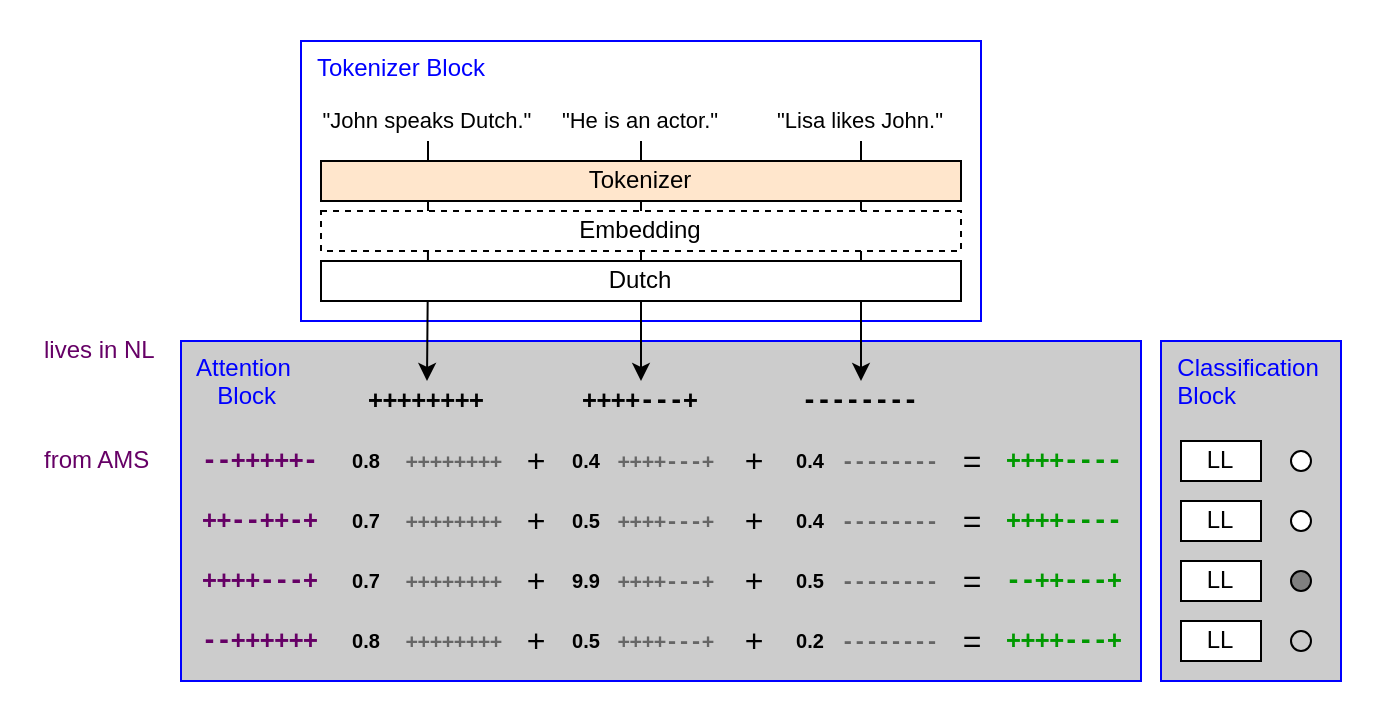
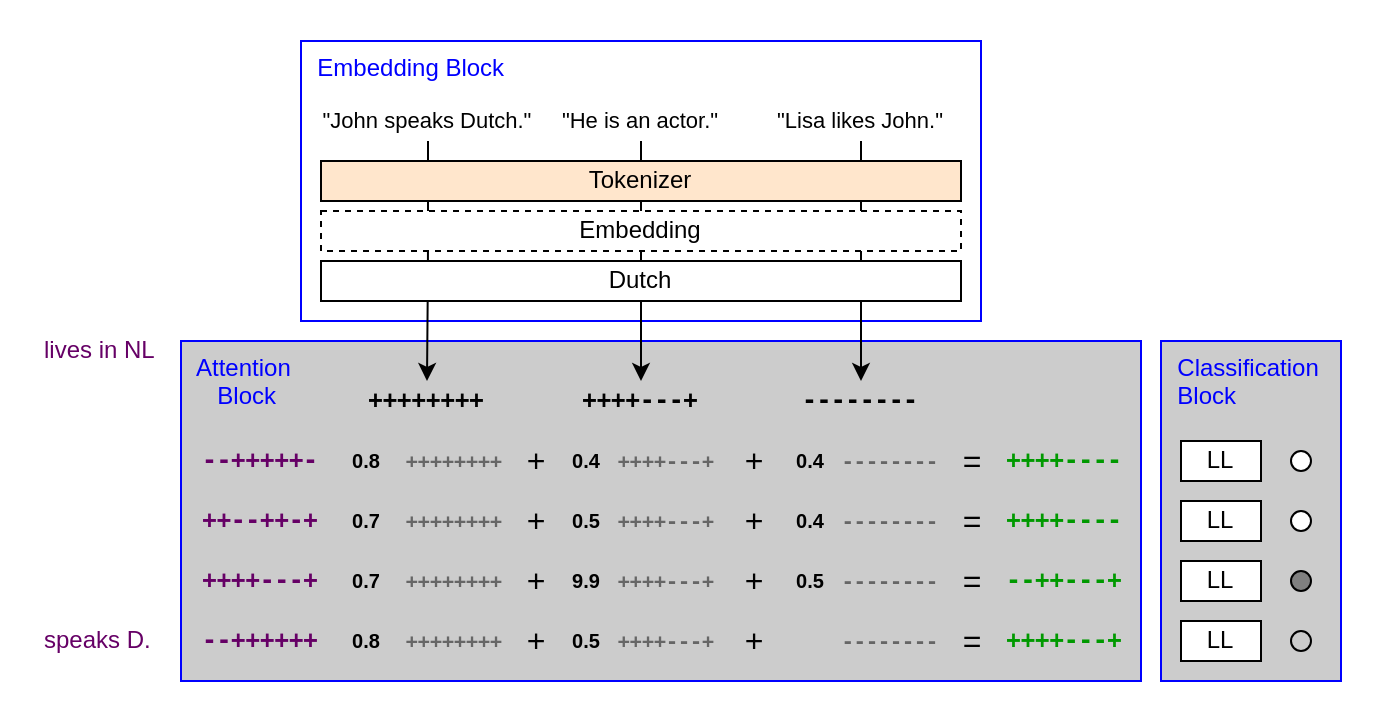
node "Tokenizer Block": label "Tokenizer Block" -> "Embedding Block"
node "from AMS": removed
node "speaks D.": added
node "0.2": removed
